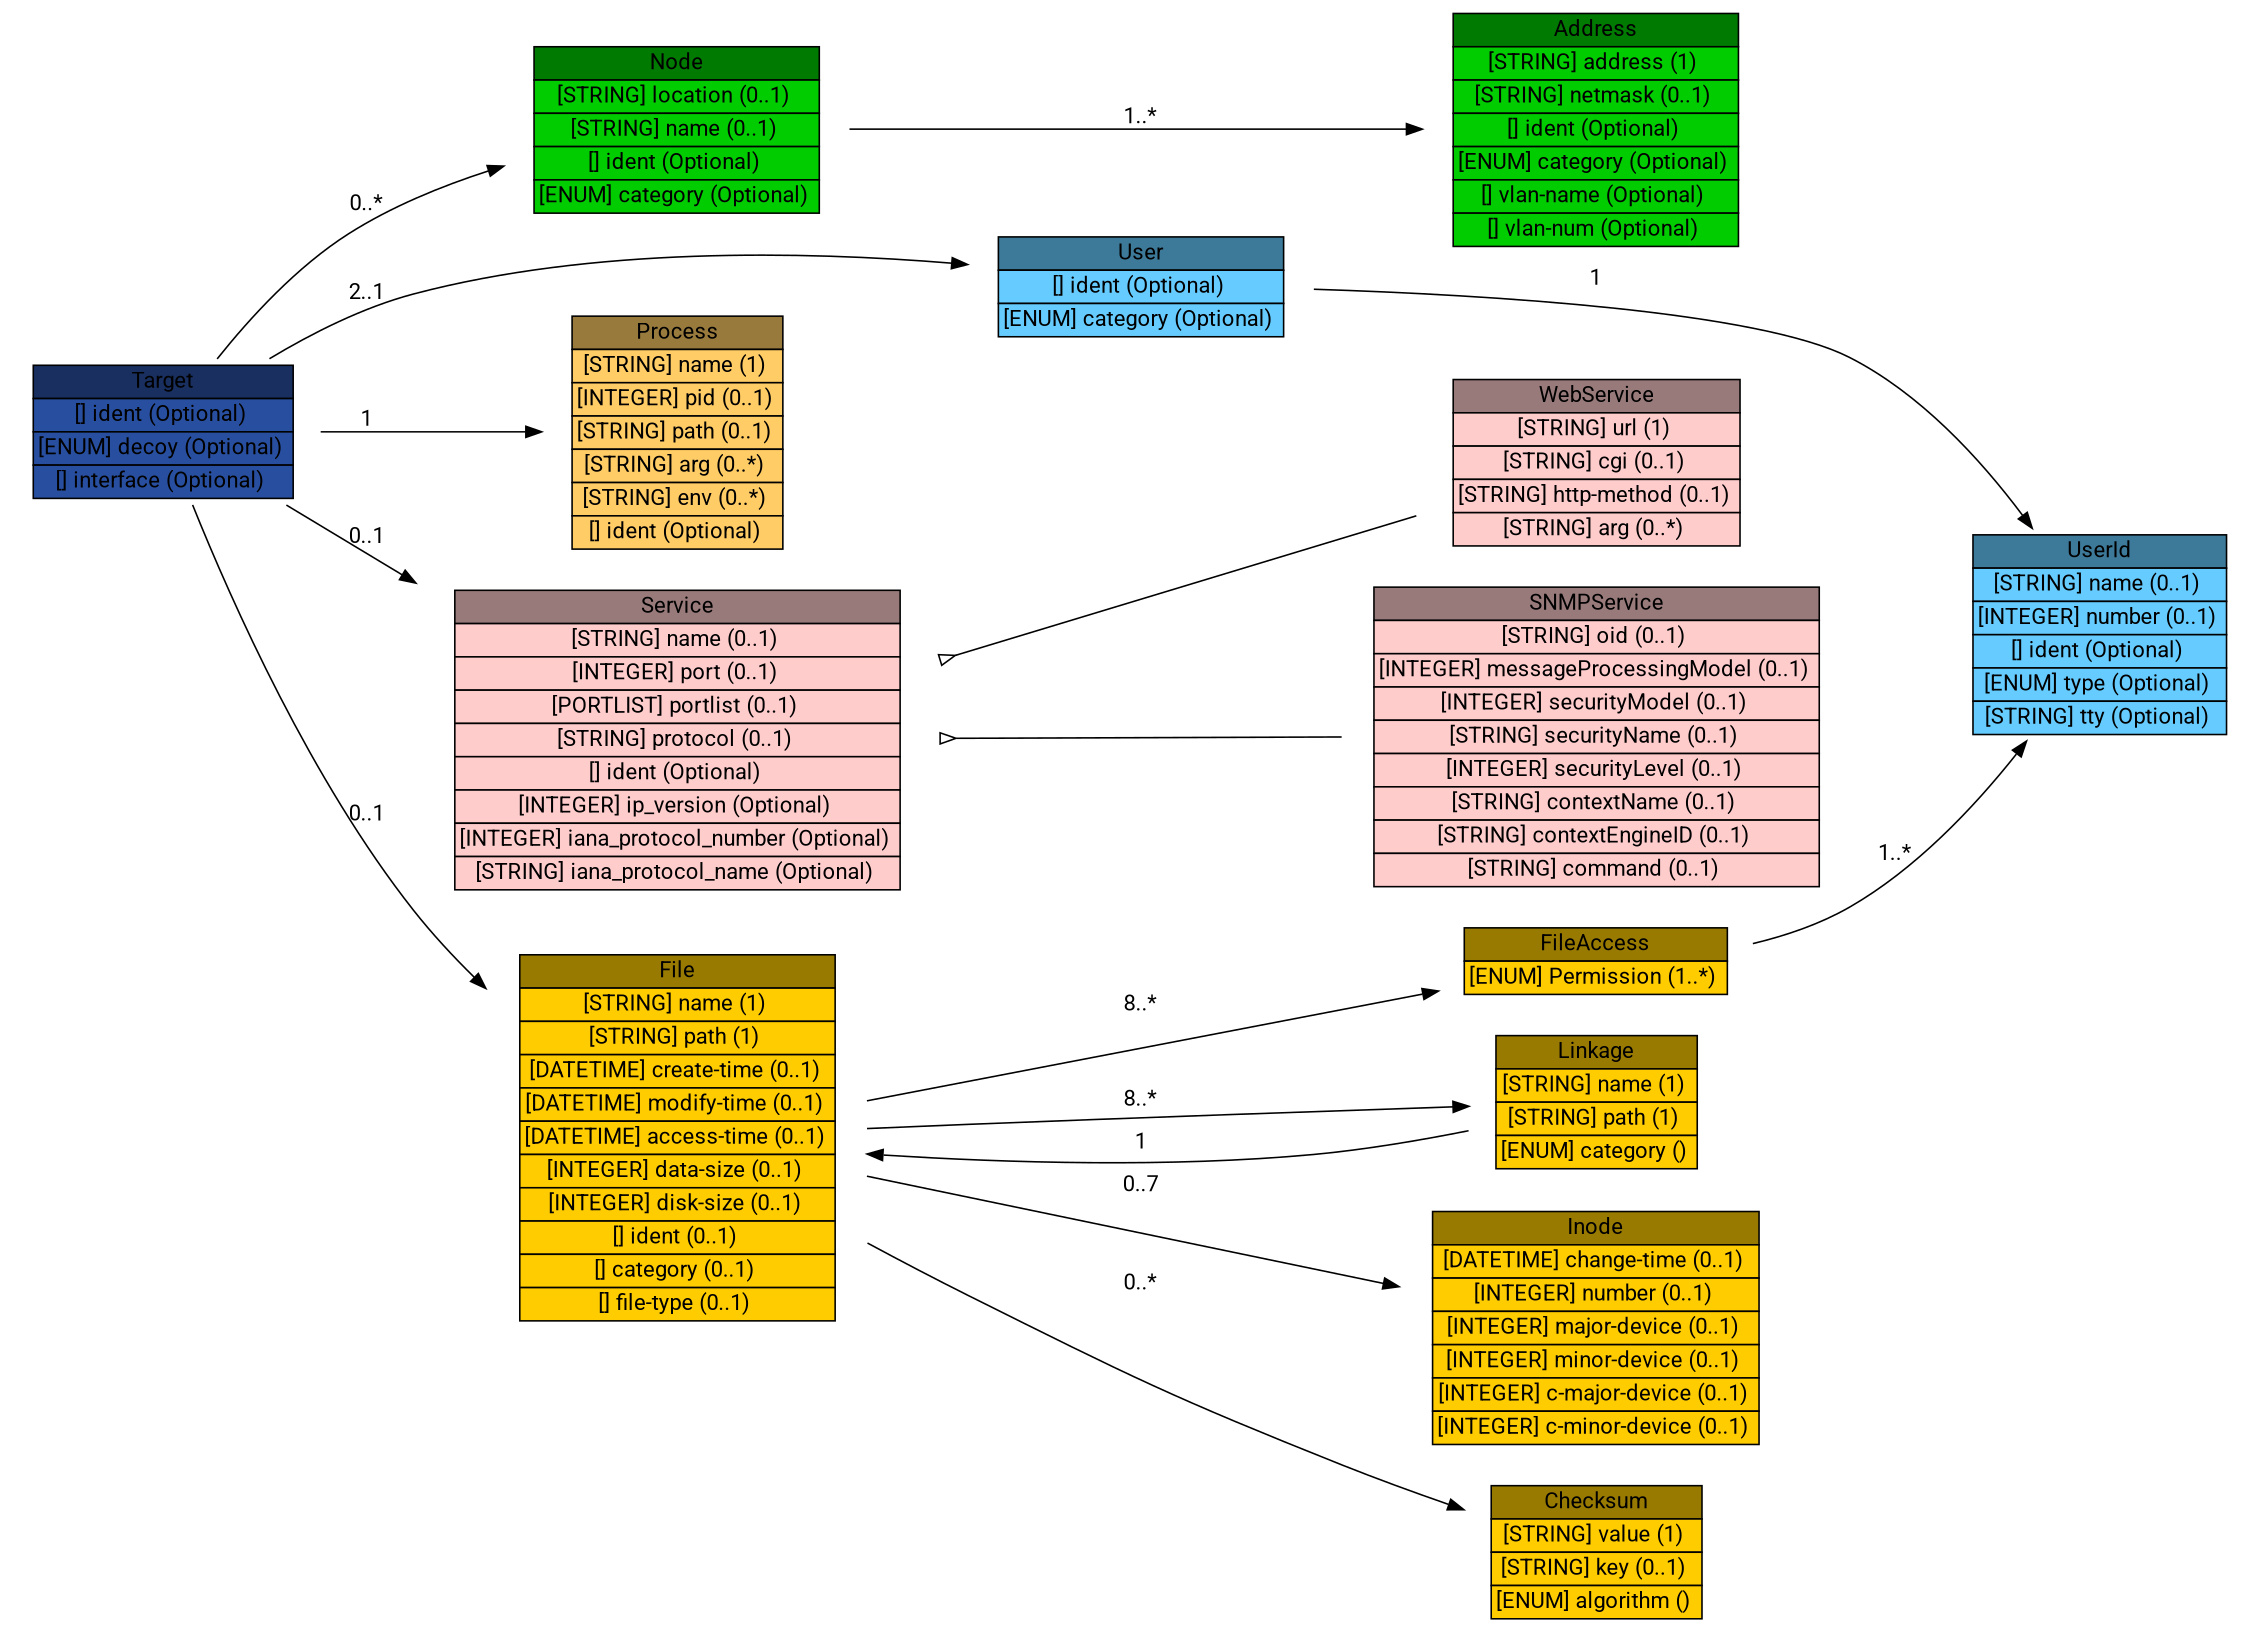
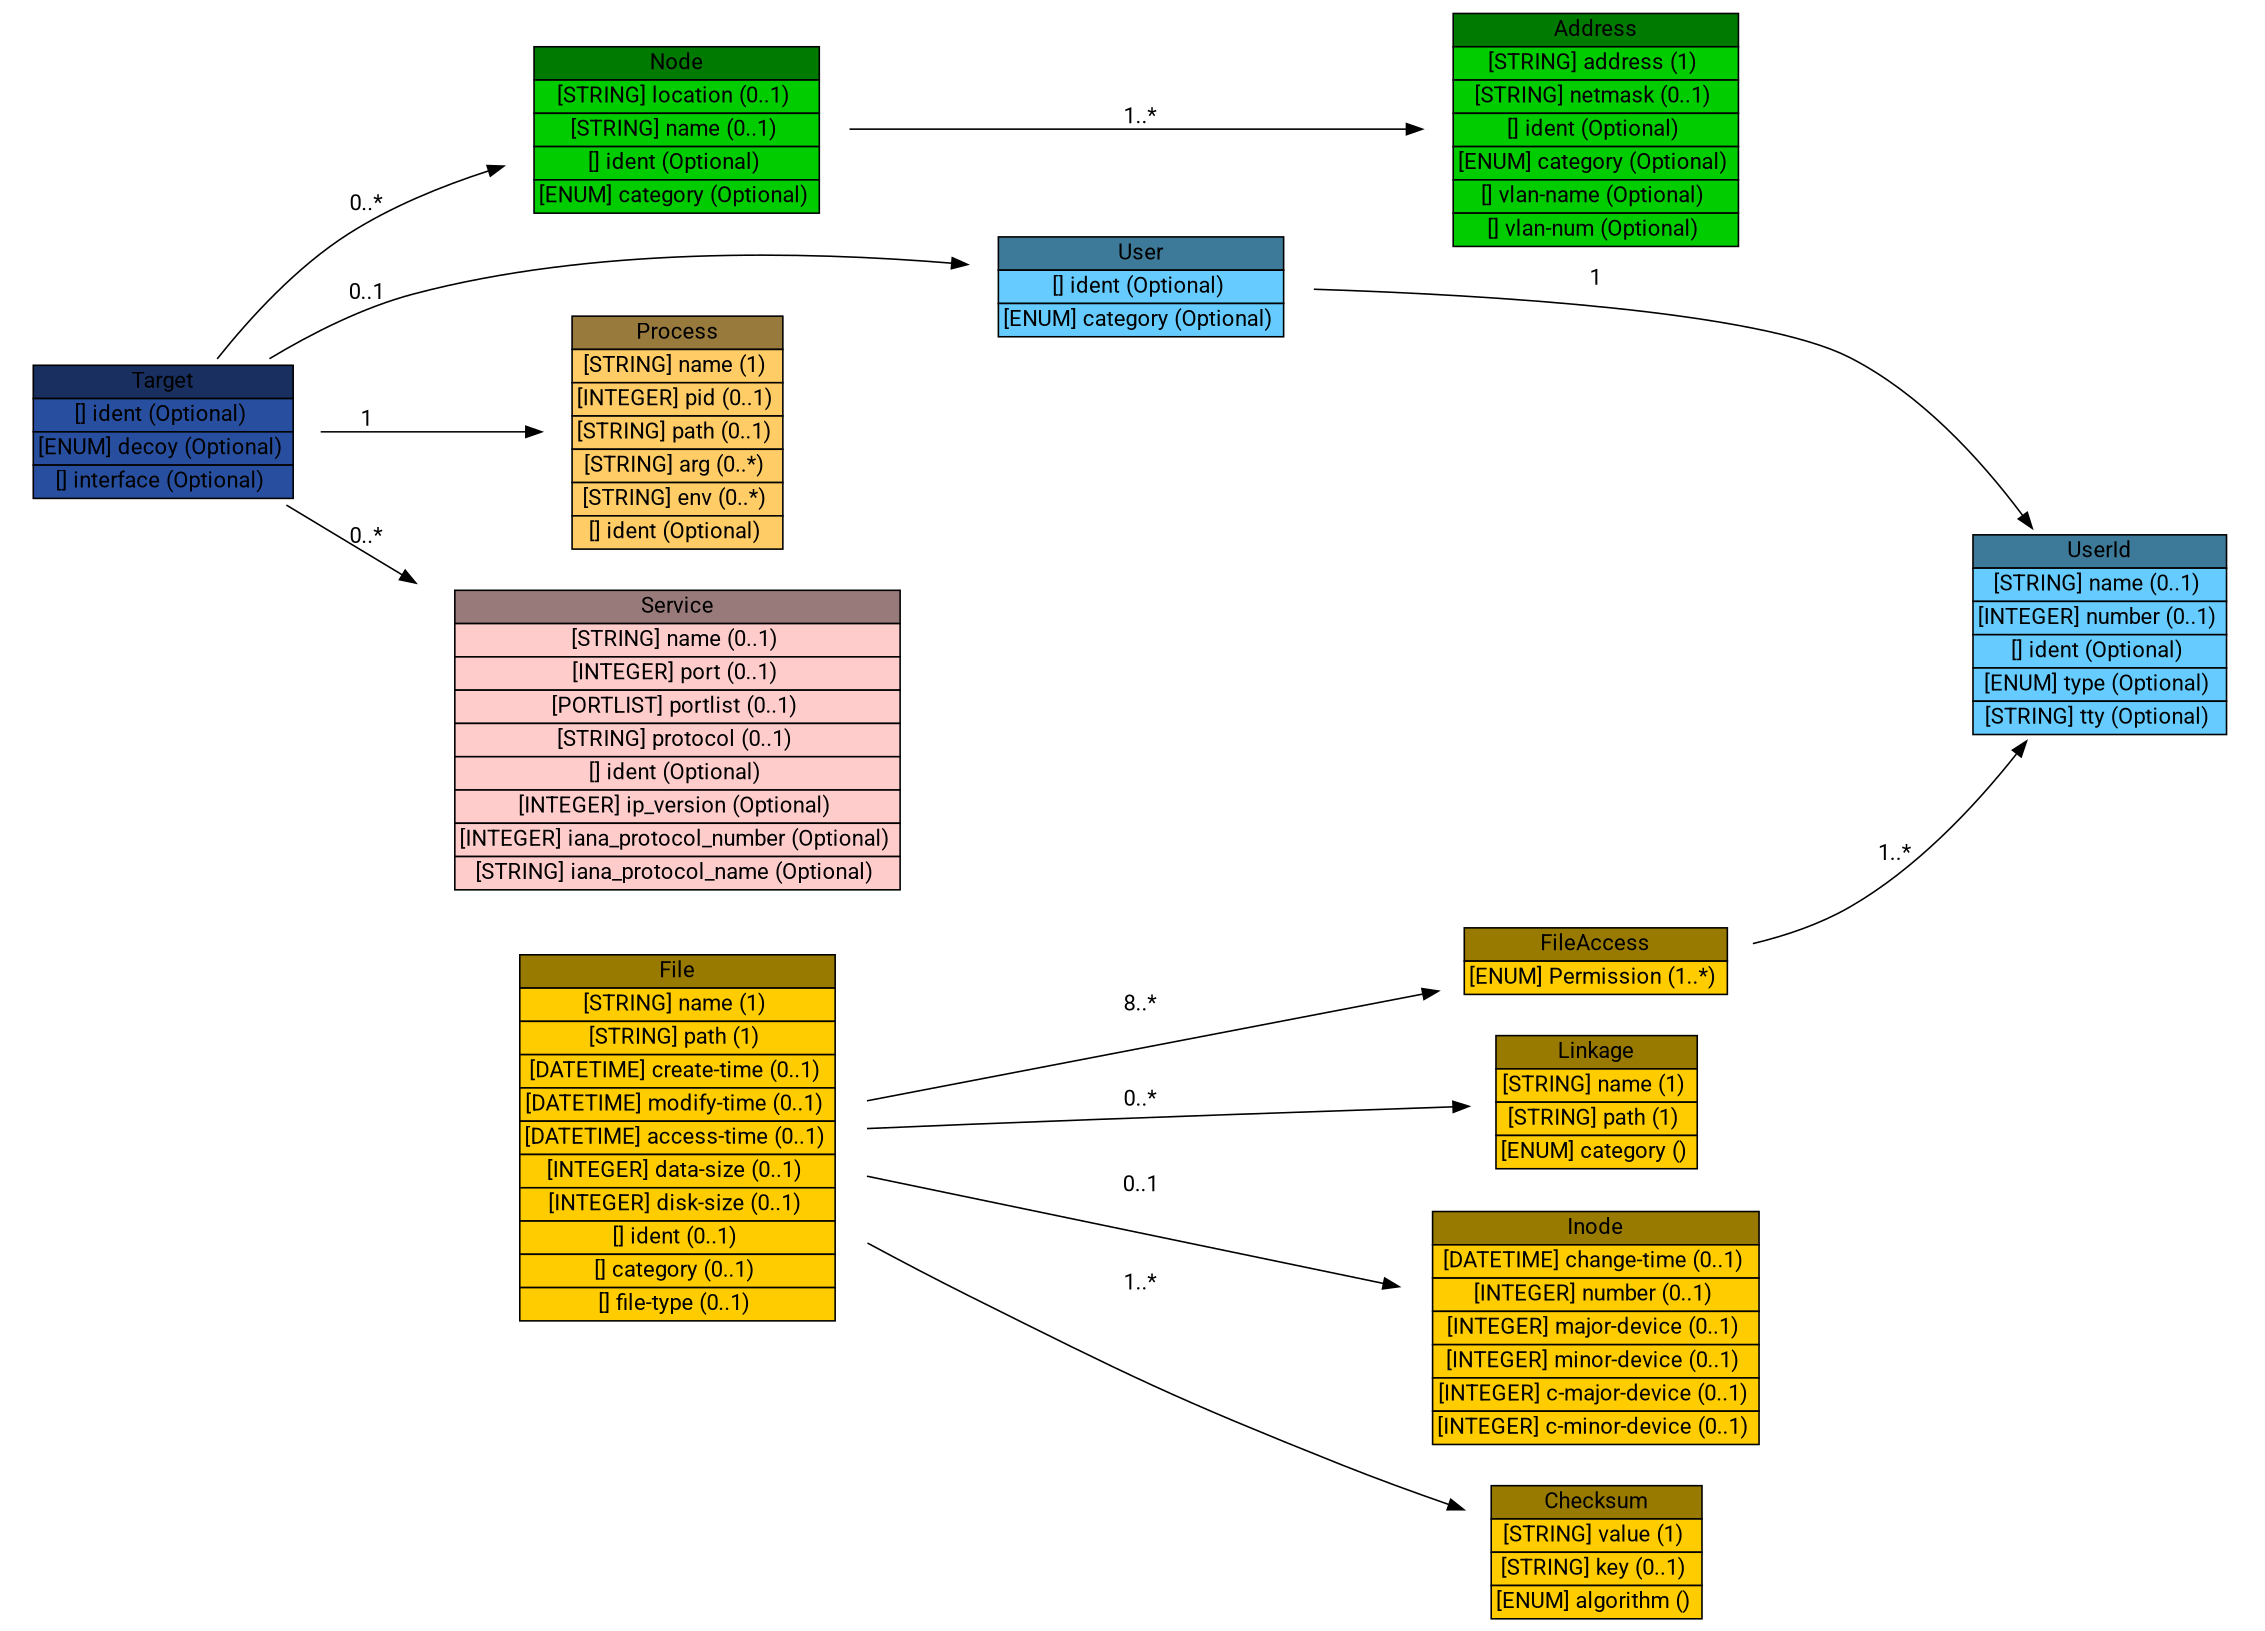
edge "Target" -> "User": label "2..1" -> "0..1"
node "WebService": removed
edge "Target" -> "Service": label "0..1" -> "0..*"
node "SNMPService": removed
edge "Target" -> "File": removed, label "0..1"
edge "File" -> "Linkage": label "8..*" -> "0..*"
edge "Linkage" -> "File": removed, label "1"
edge "File" -> "Inode": label "0..7" -> "0..1"
edge "File" -> "Checksum": label "0..*" -> "1..*"
